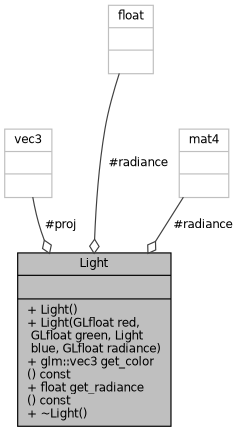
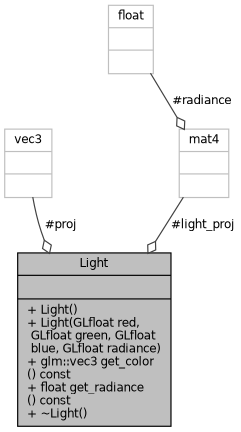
edge "float" -> "Light": now "float" -> "mat4"
edge "mat4" -> "Light": label " #radiance" -> " #light_proj"
node "Light": text "GLfloat green, Light" -> "GLfloat green, GLfloat"
